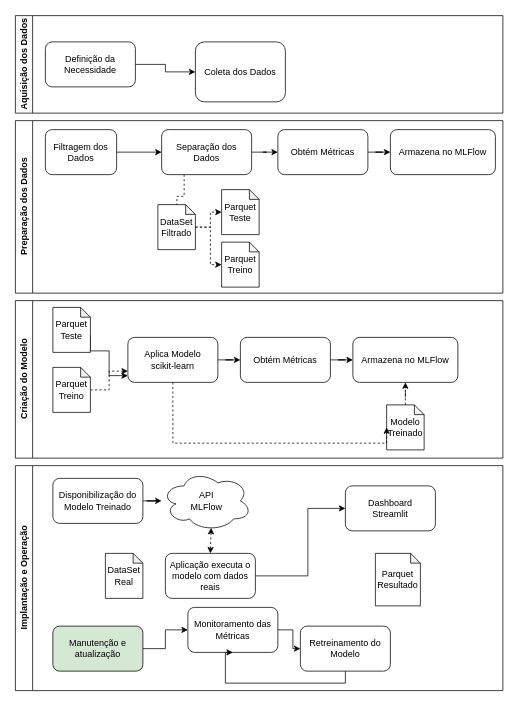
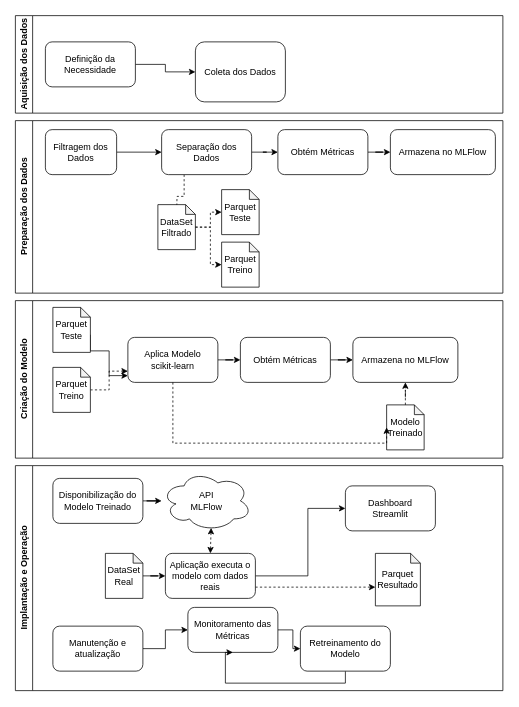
edge "DataSet Real" -> "Aplicação executa o modelo com dados reais": added
edge "Aplicação executa o modelo com dados reais" -> "Parquet Resultado": added
node "Manutenção e atualização": fillcolor #d5e8d4 -> #ffffff
